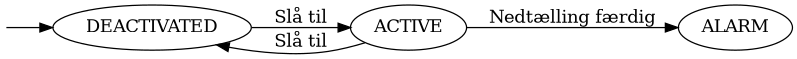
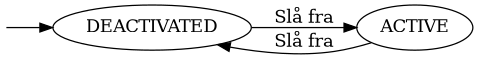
edge "DEACTIVATED" -> "ACTIVE": label "Slå til" -> "Slå fra"
node "ALARM": removed
edge "ACTIVE" -> "DEACTIVATED": label "Slå til" -> "Slå fra"
